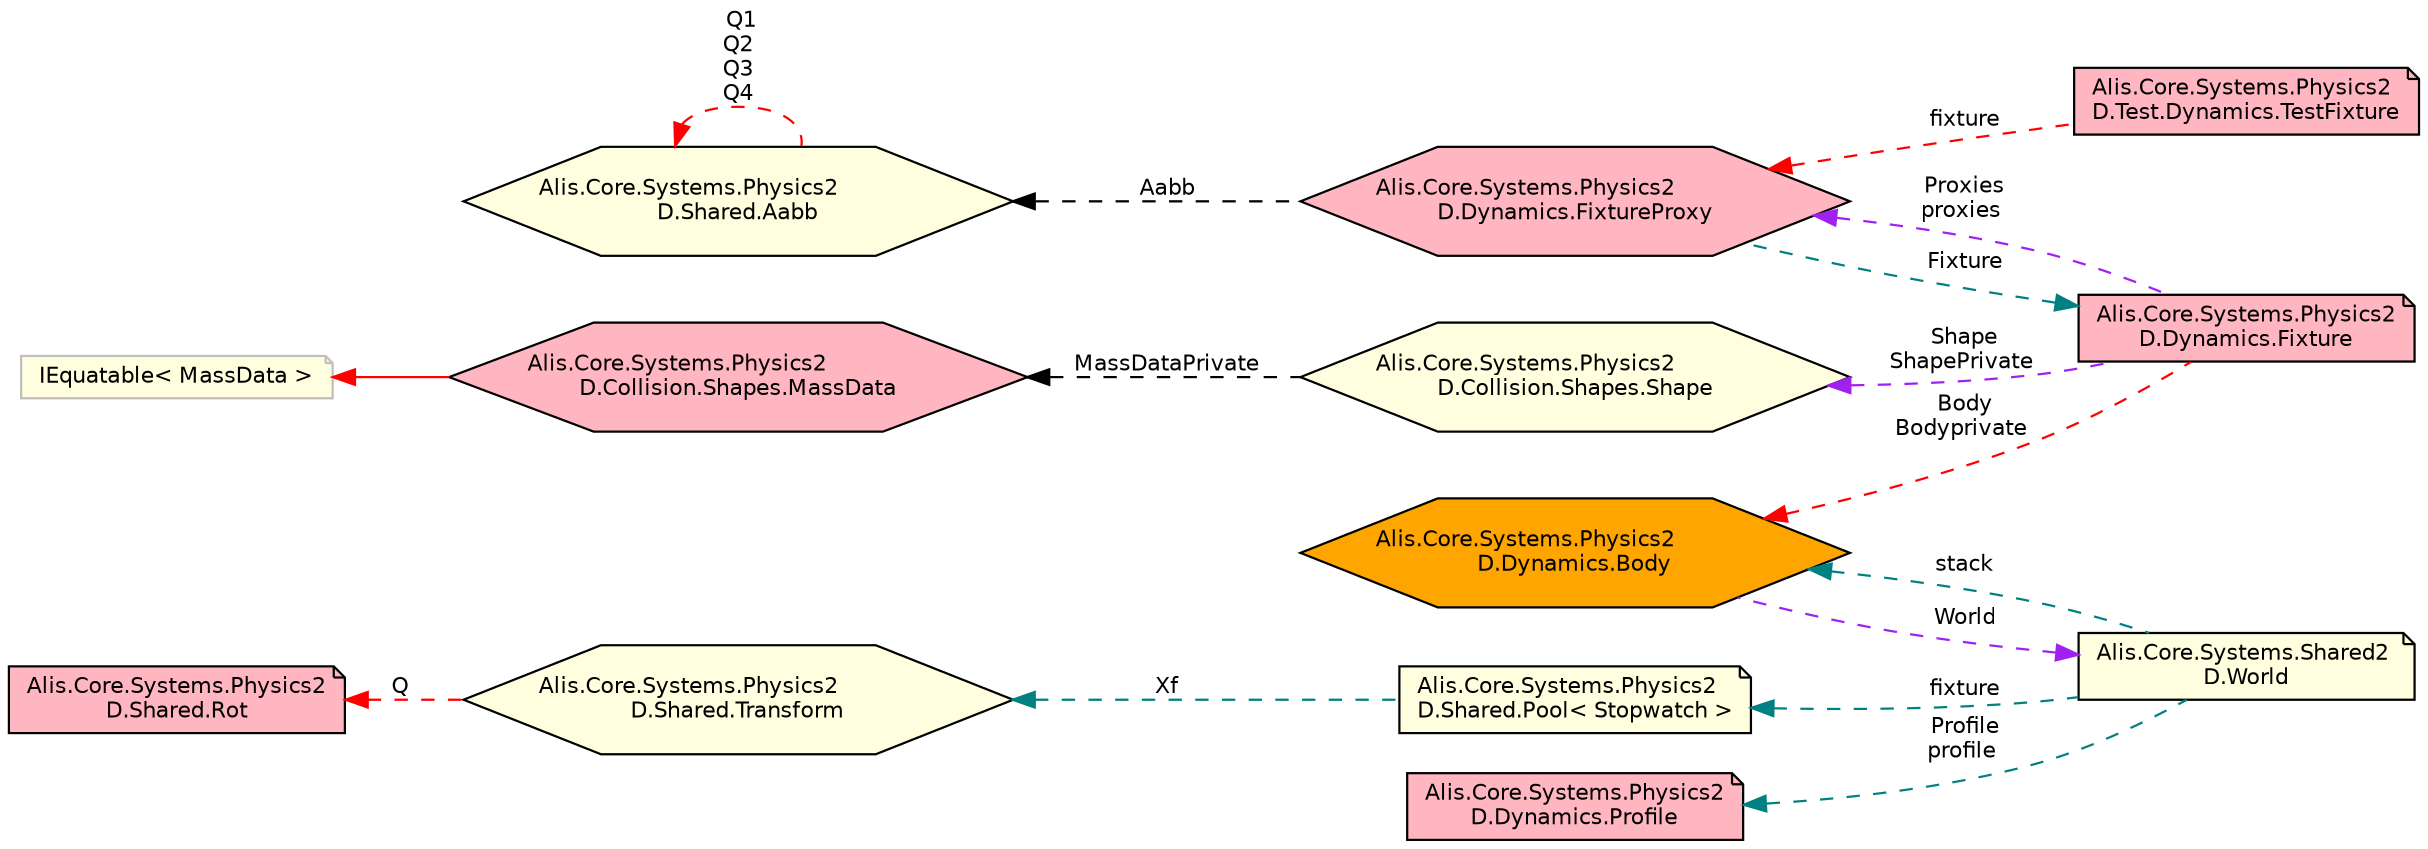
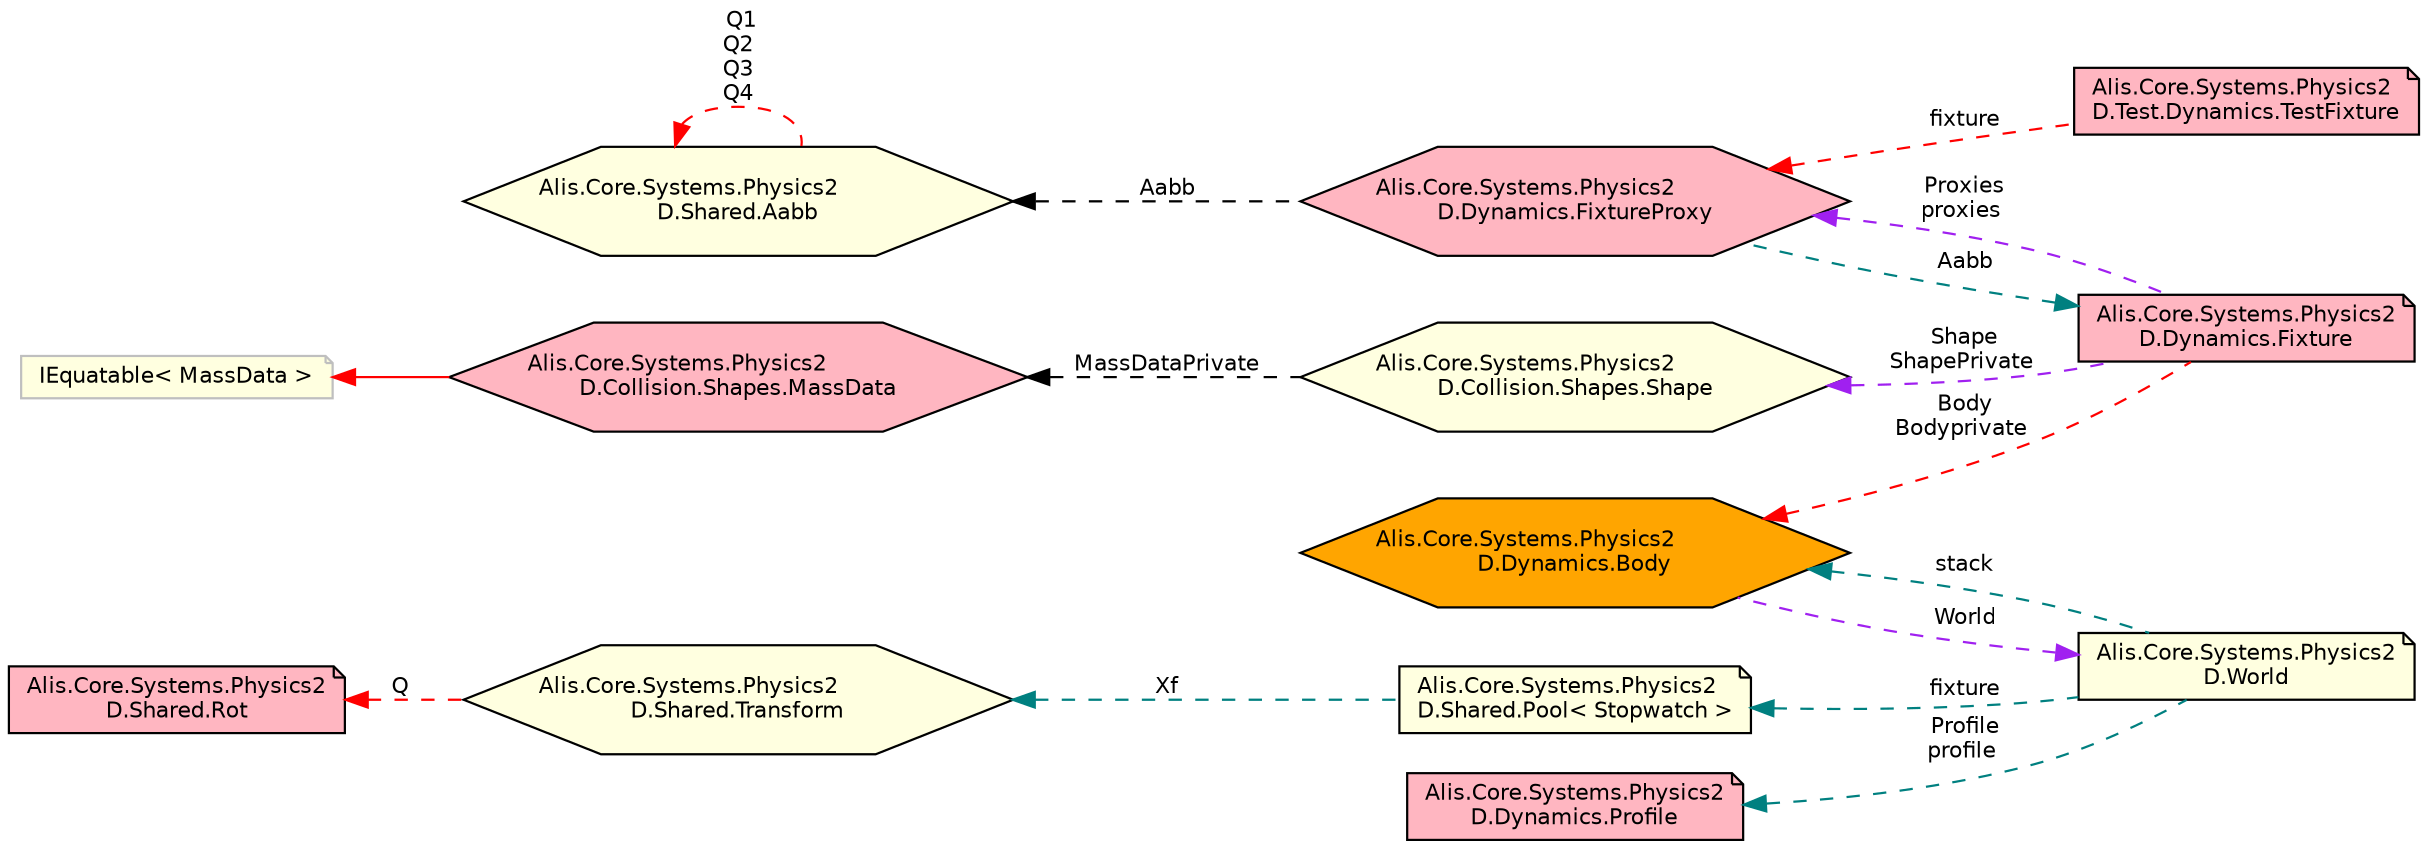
edge "Alis.Core.Systems.Physics2 D.Dynamics.FixtureProxy" -> "Alis.Core.Systems.Physics2 D.Dynamics.Fixture": label " Fixture" -> " Aabb"
node "Alis.Core.Systems.Shared2 D.World": label "Alis.Core.Systems.Shared2 D.World" -> "Alis.Core.Systems.Physics2 D.World"
